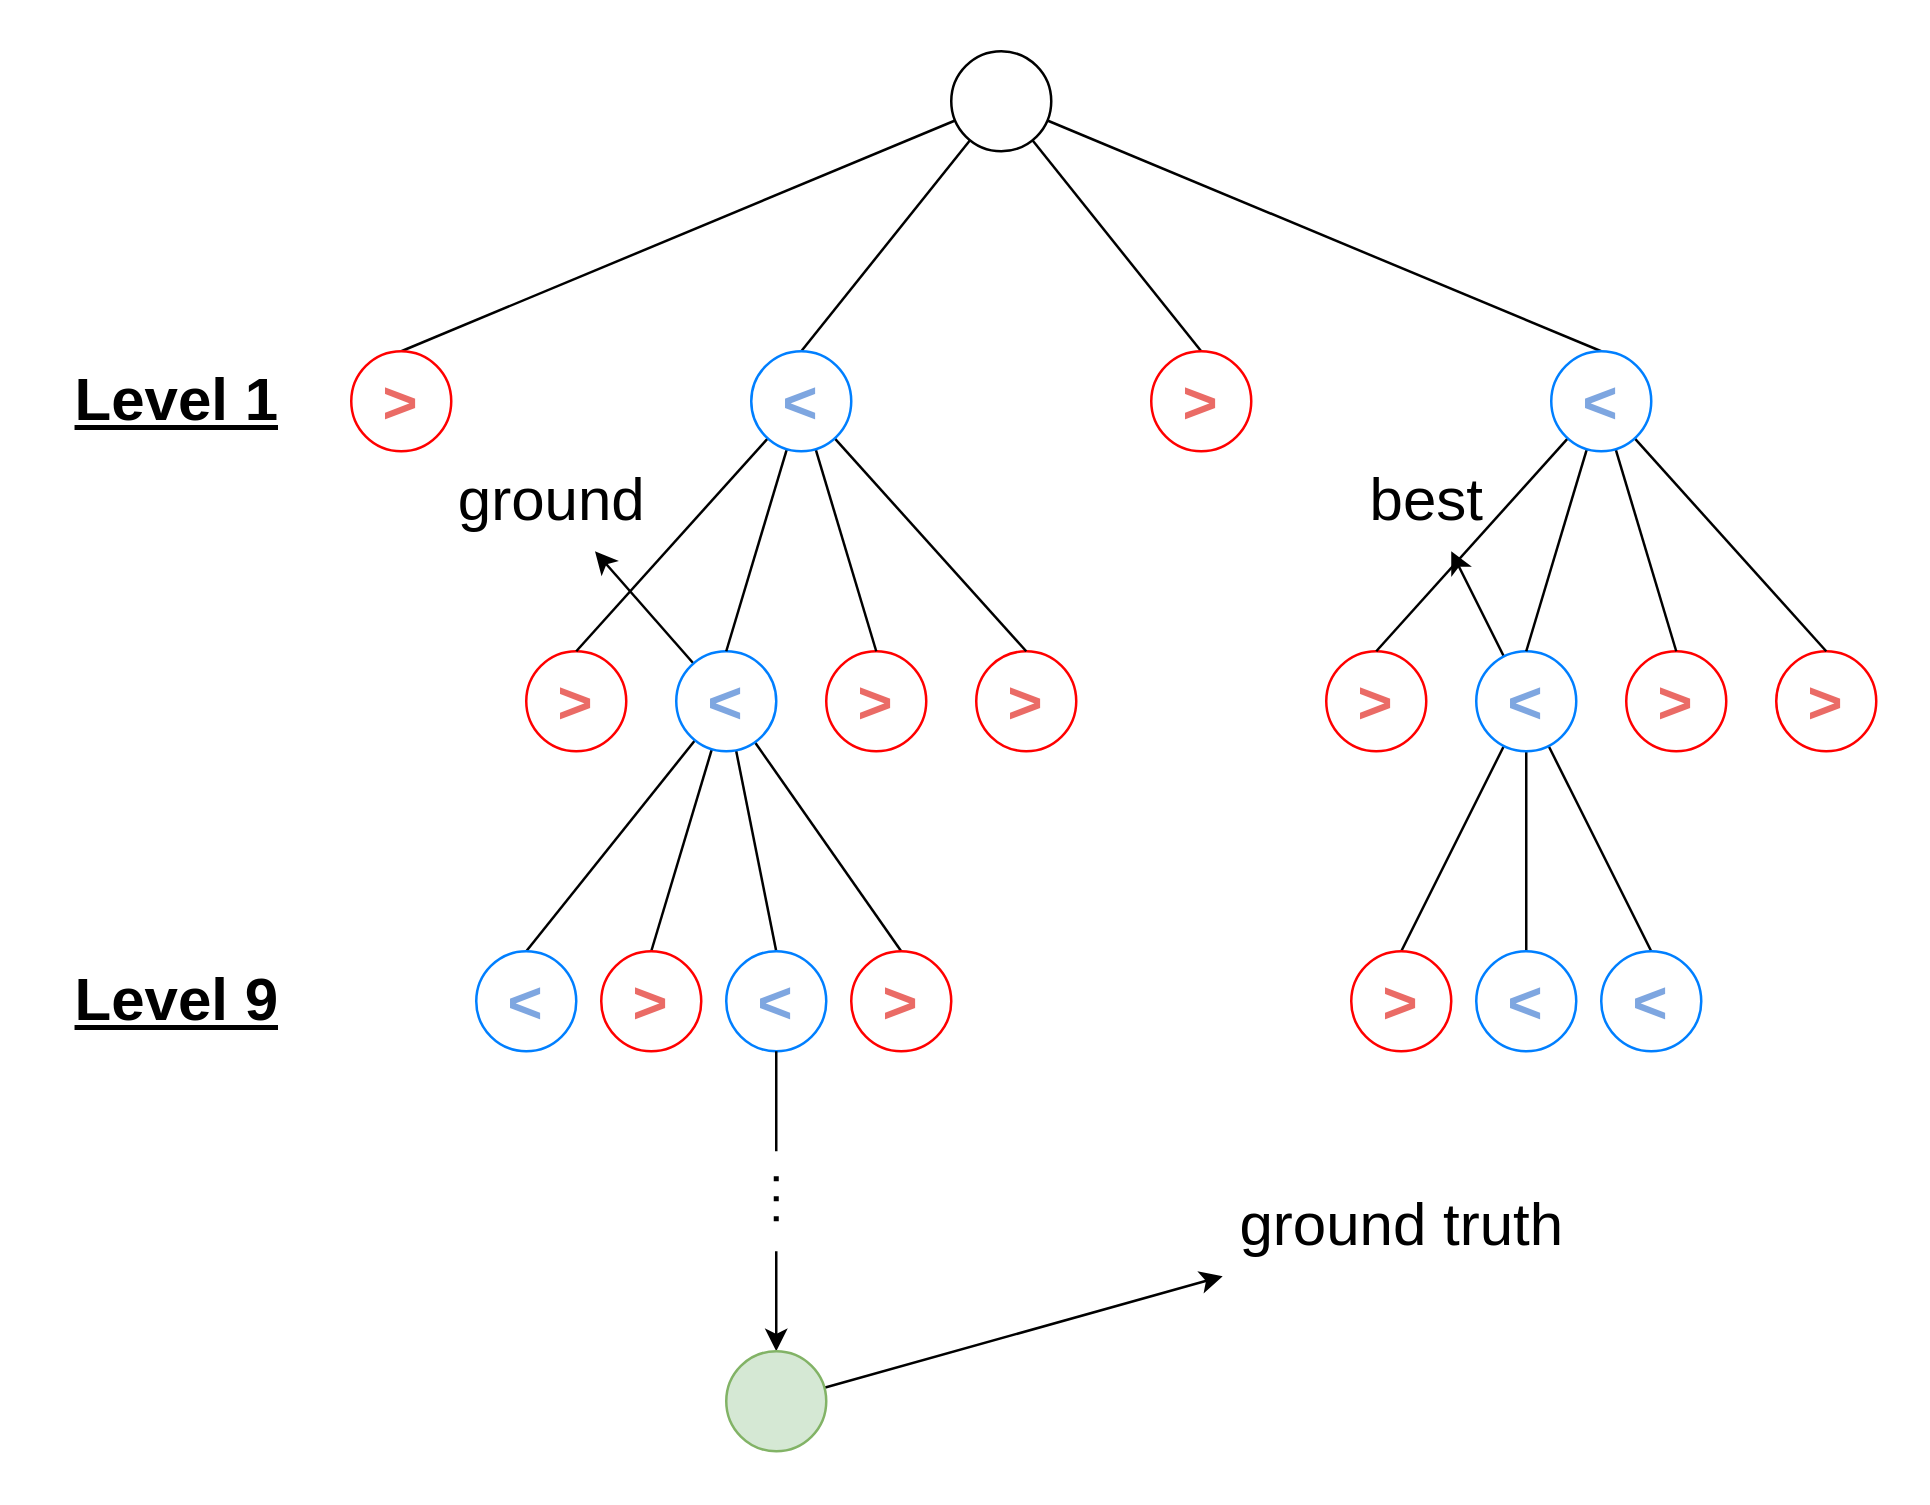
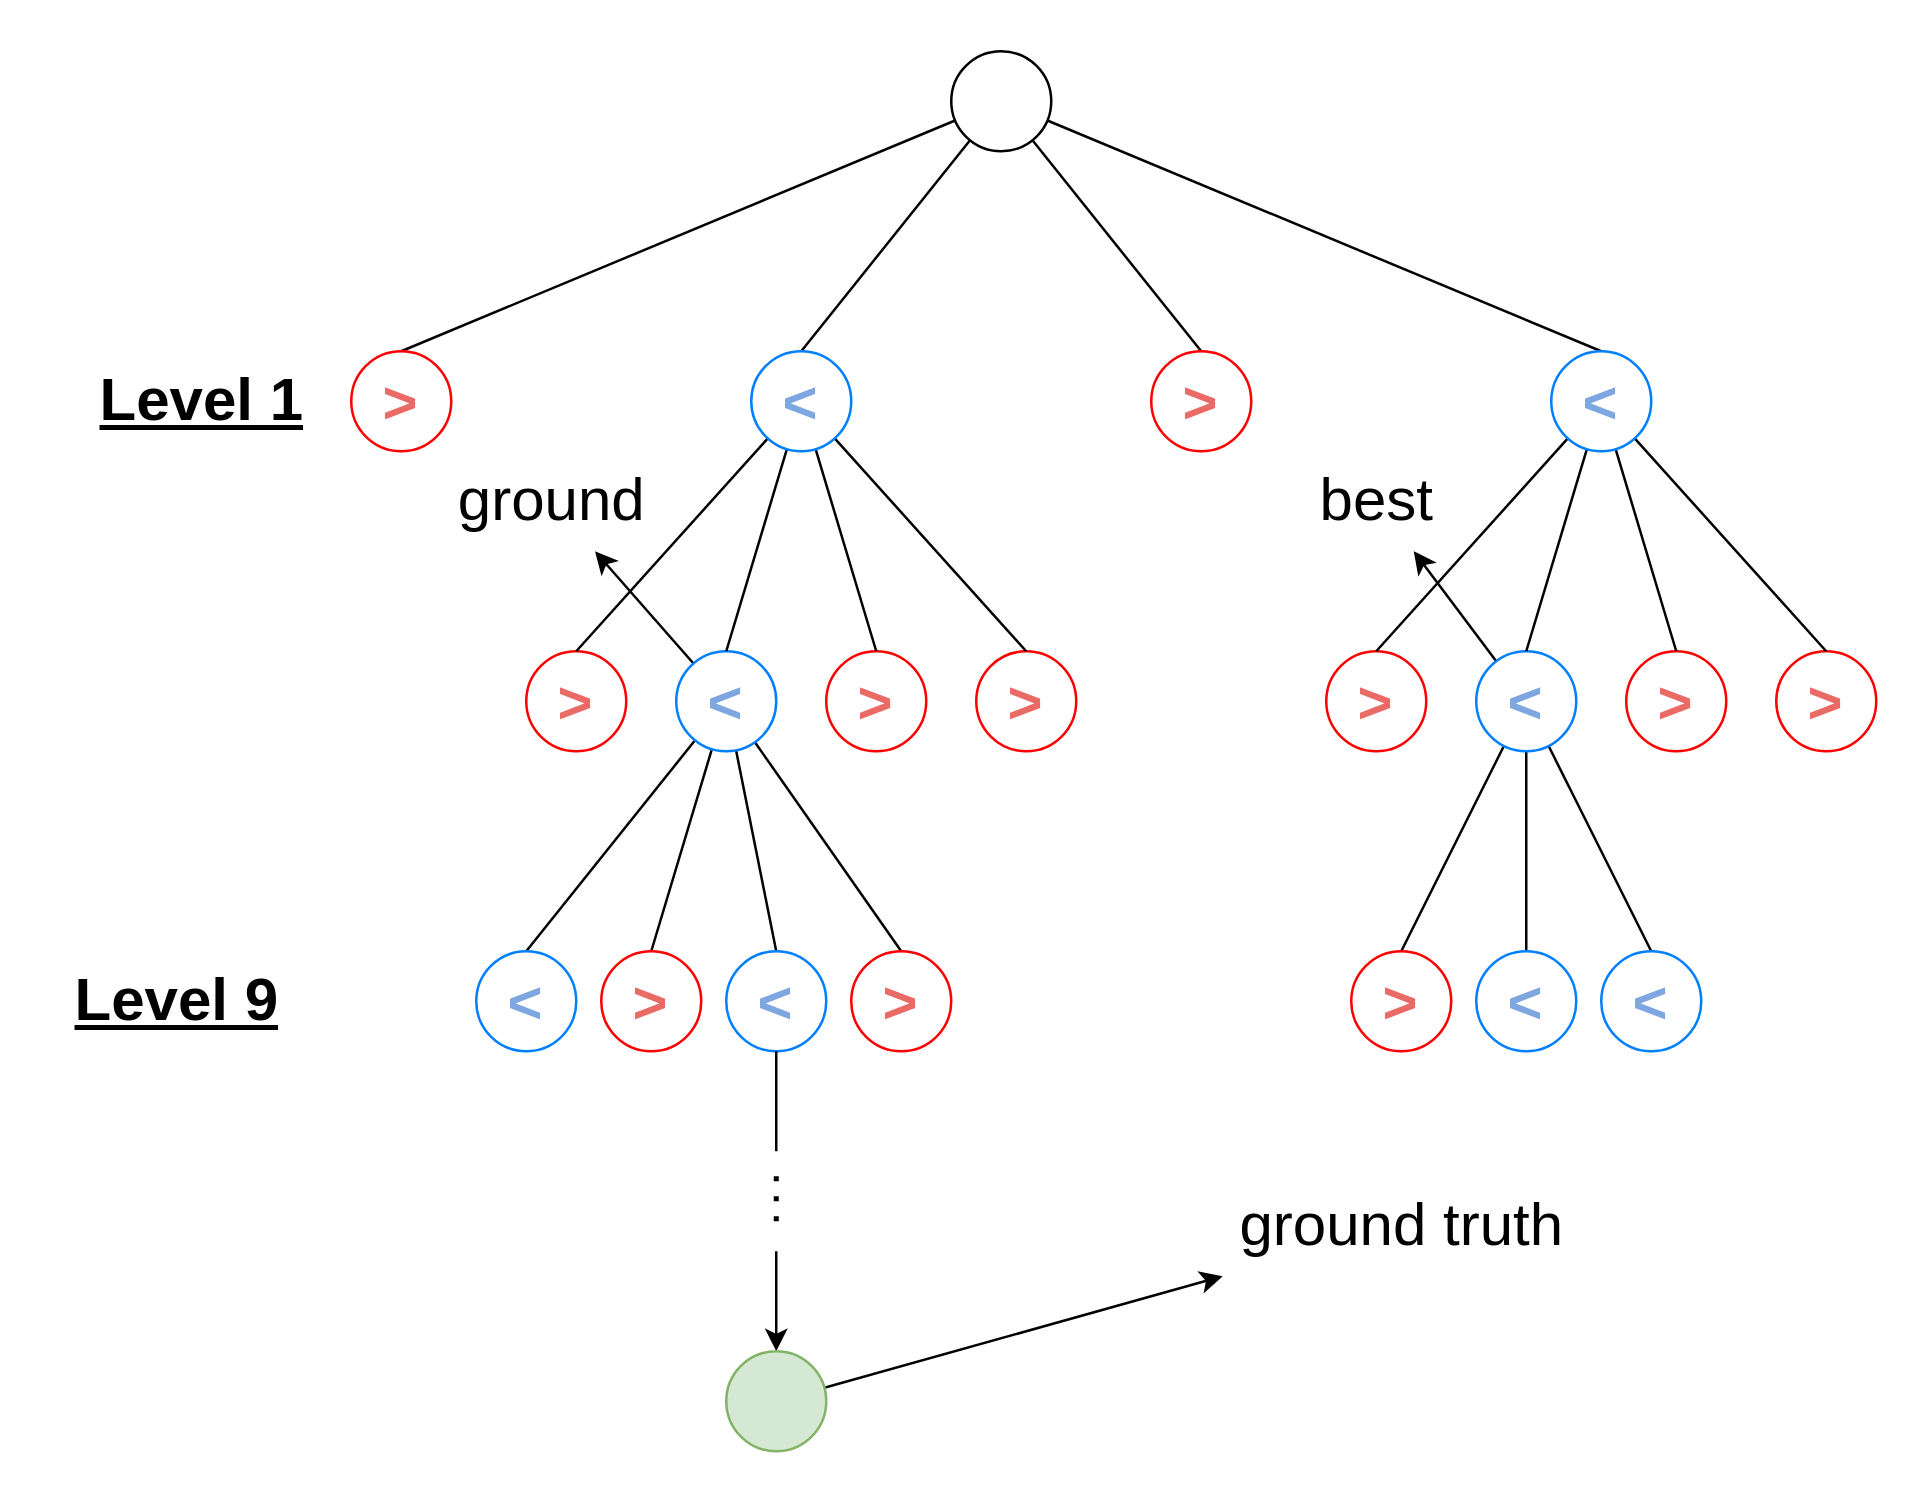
node "Level 1": moved (176, 401) -> (201, 401)
node "best": moved (1426, 501) -> (1376, 501)
